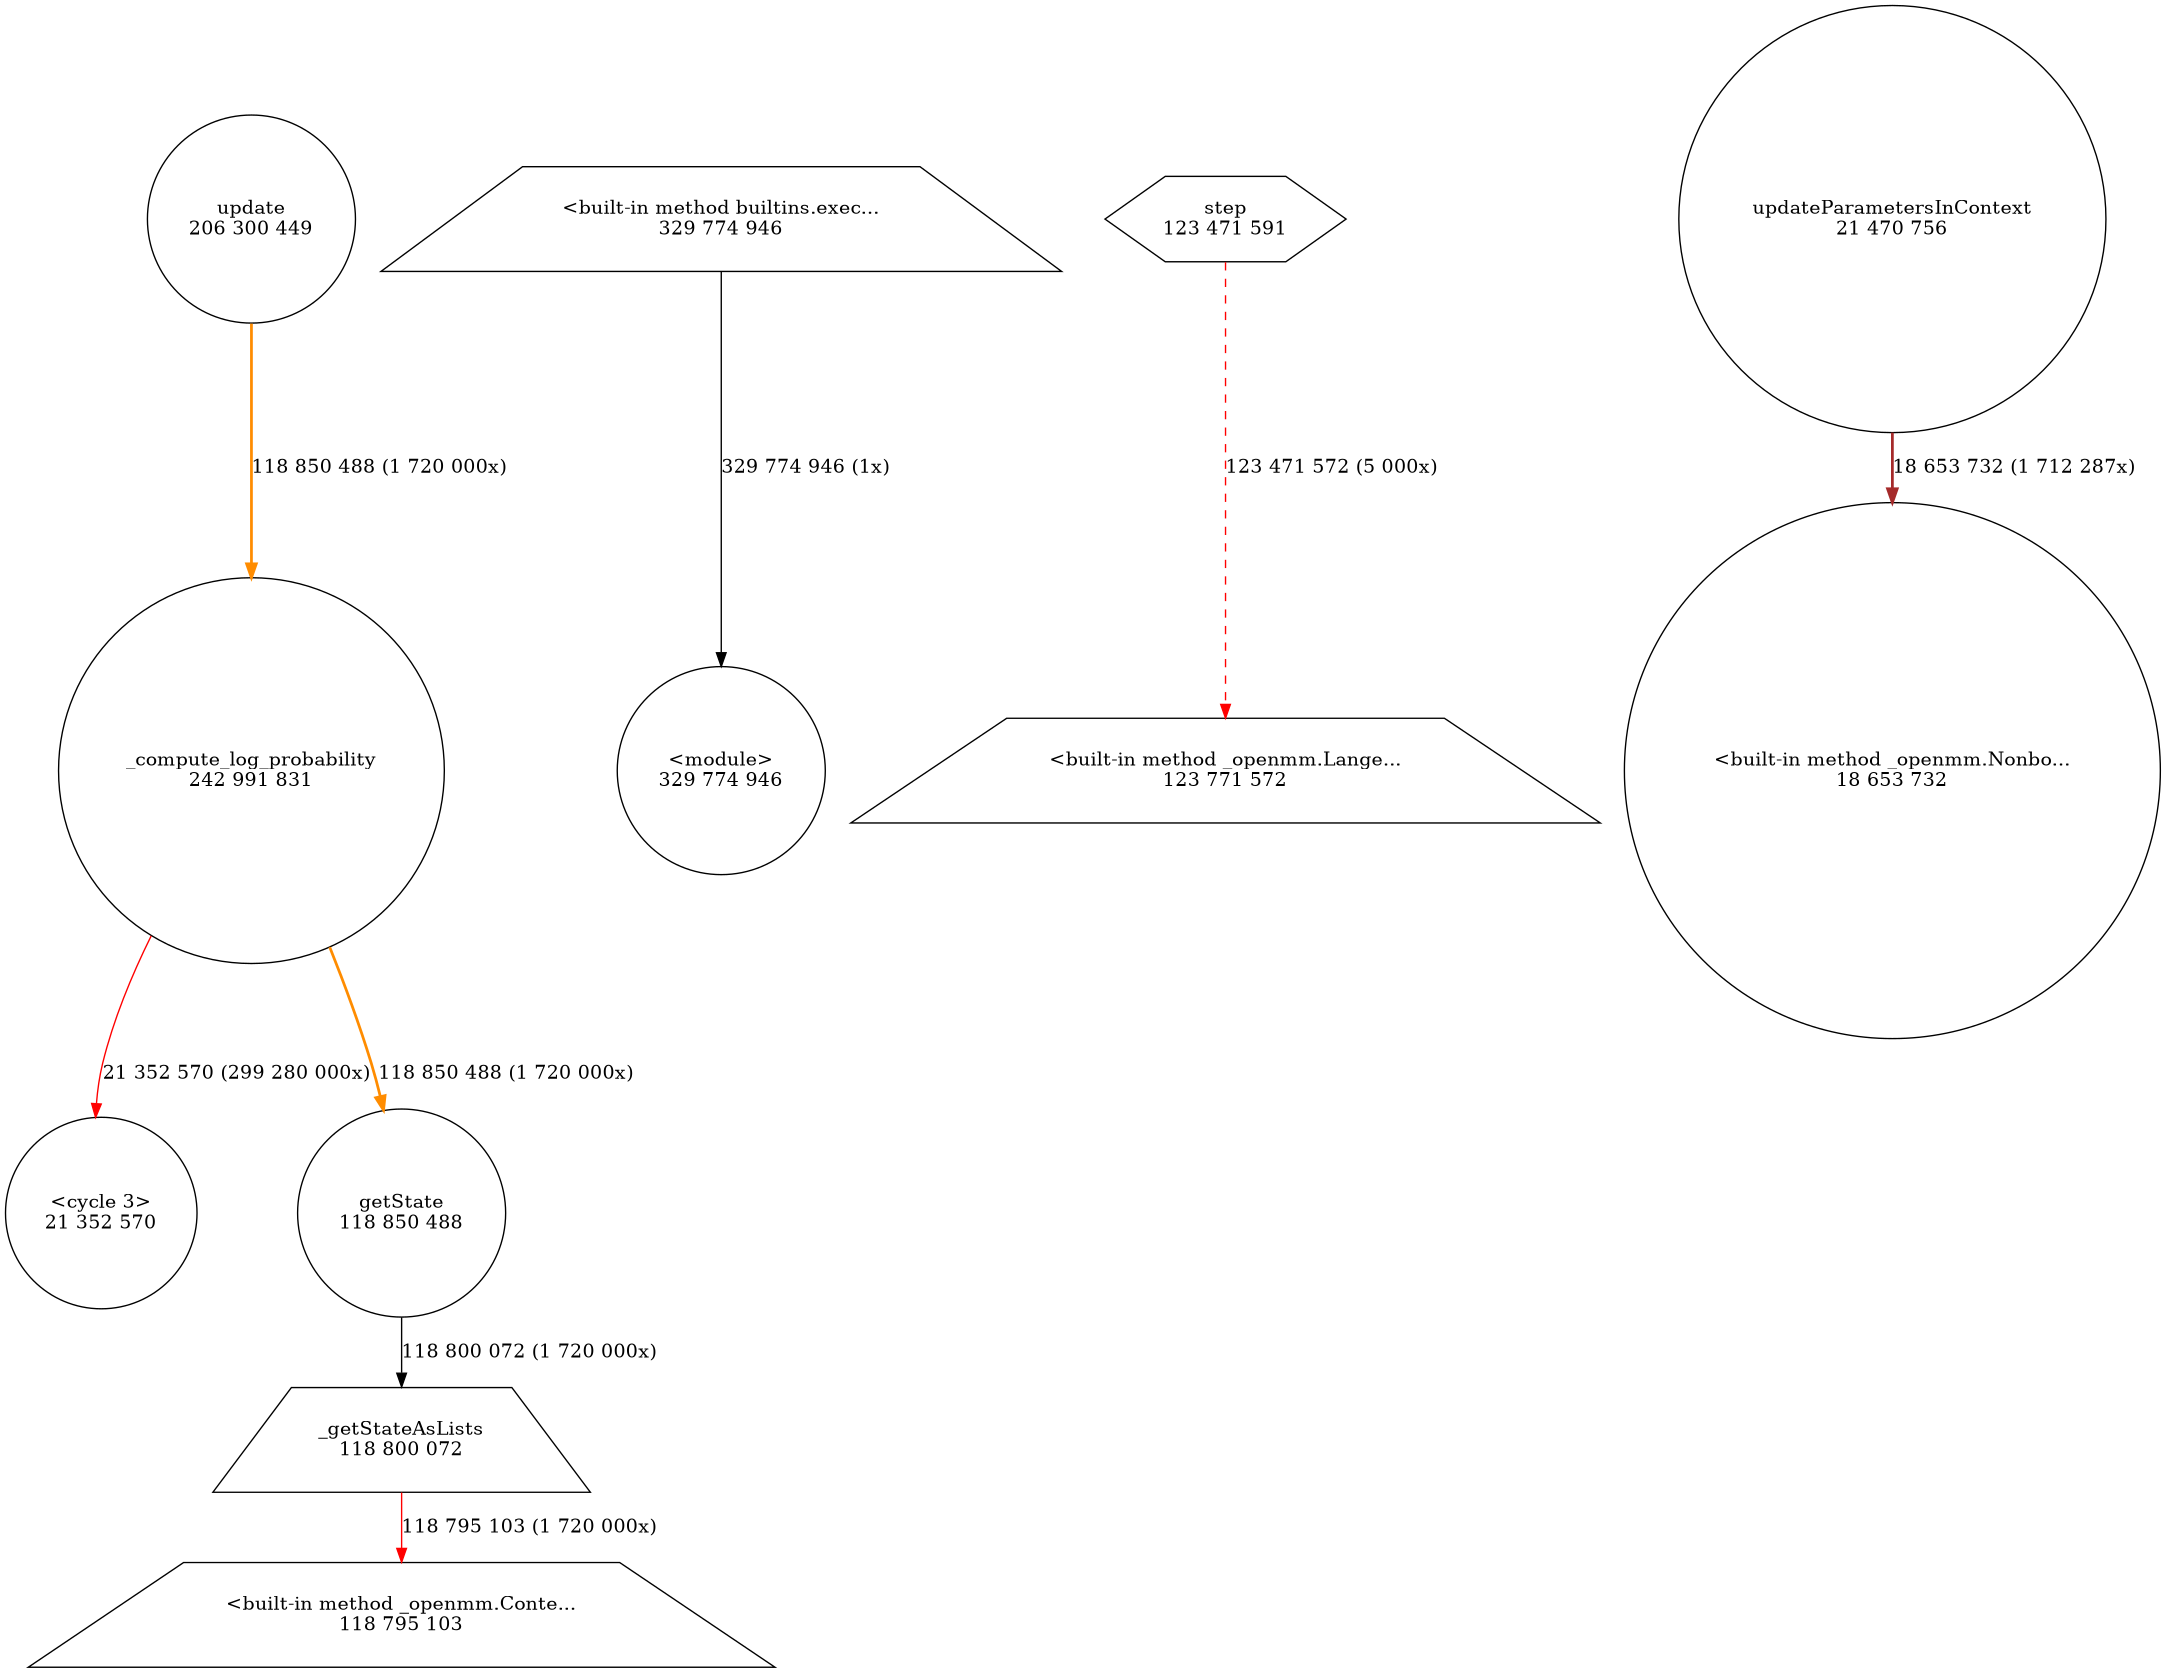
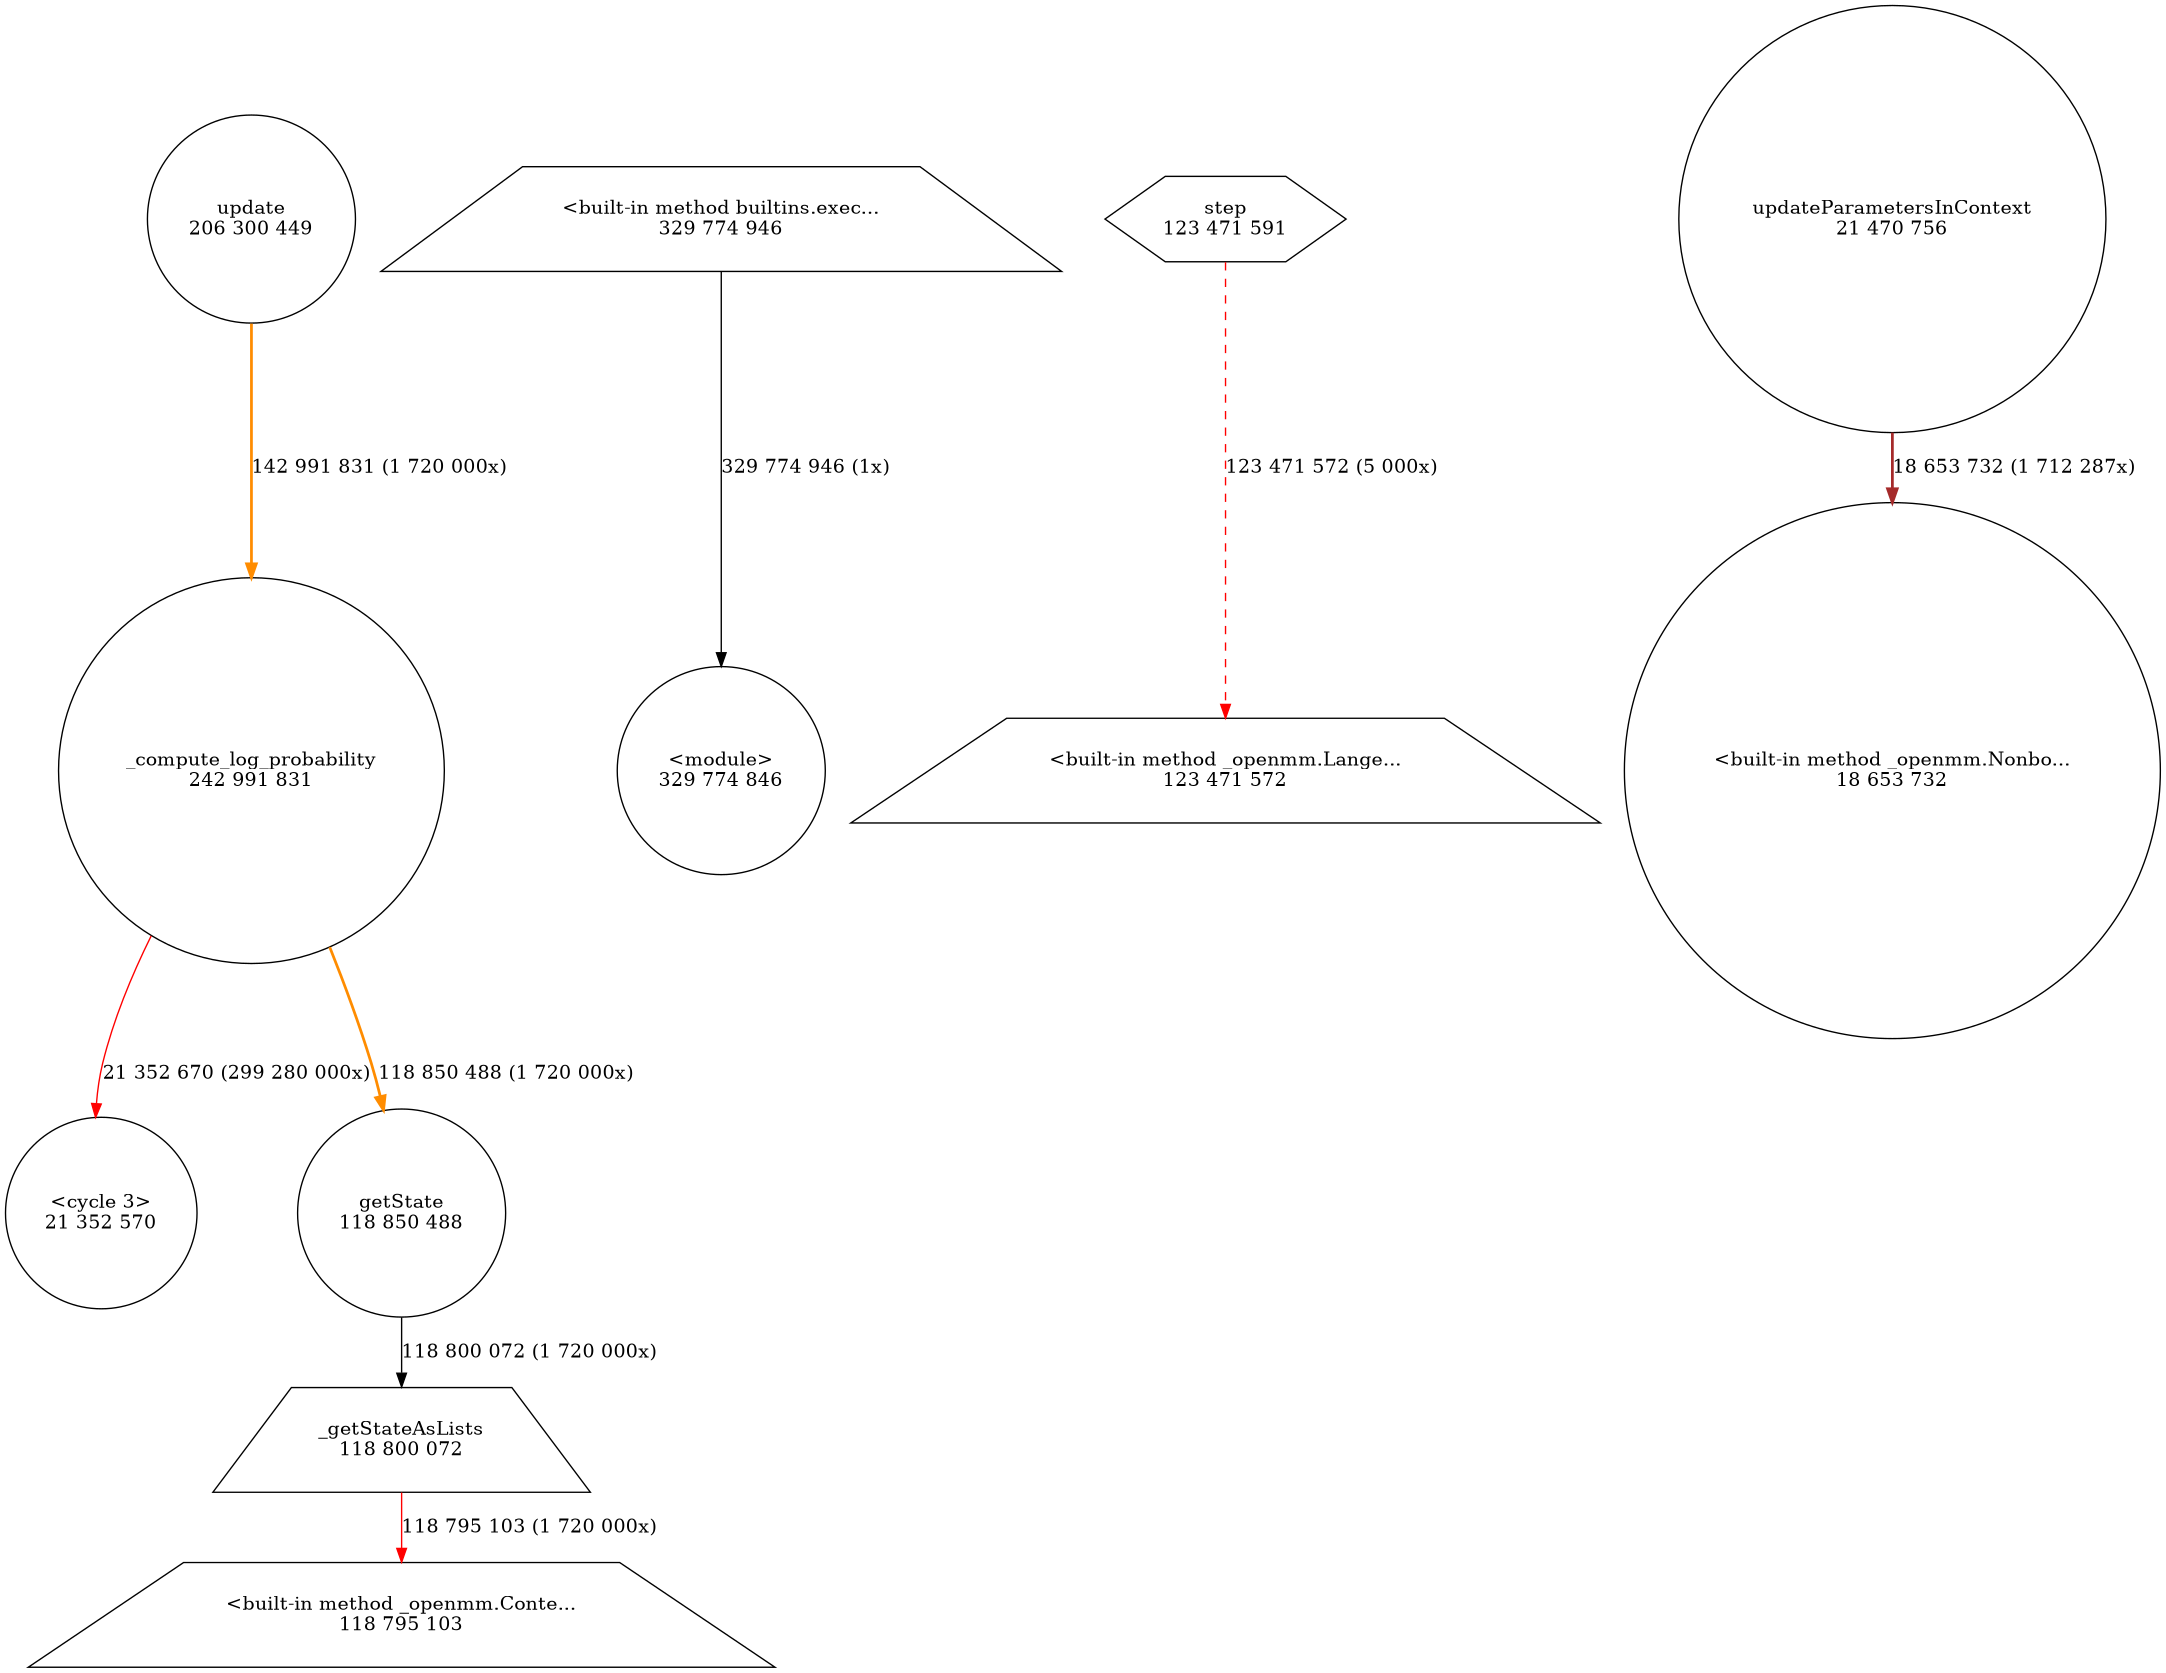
edge "update 206 300 449" -> "_compute_log_probability 242 991 831": label "118 850 488 (1 720 000x)" -> "142 991 831 (1 720 000x)"
node "<module> 329 774 946": label "<module> 329 774 946" -> "<module> 329 774 846"
node "<built-in method _openmm.Lange... 123 771 572": label "<built-in method _openmm.Lange... 123 771 572" -> "<built-in method _openmm.Lange... 123 471 572"
edge "_compute_log_probability 242 991 831" -> "<cycle 3> 21 352 570": label "21 352 570 (299 280 000x)" -> "21 352 670 (299 280 000x)"
